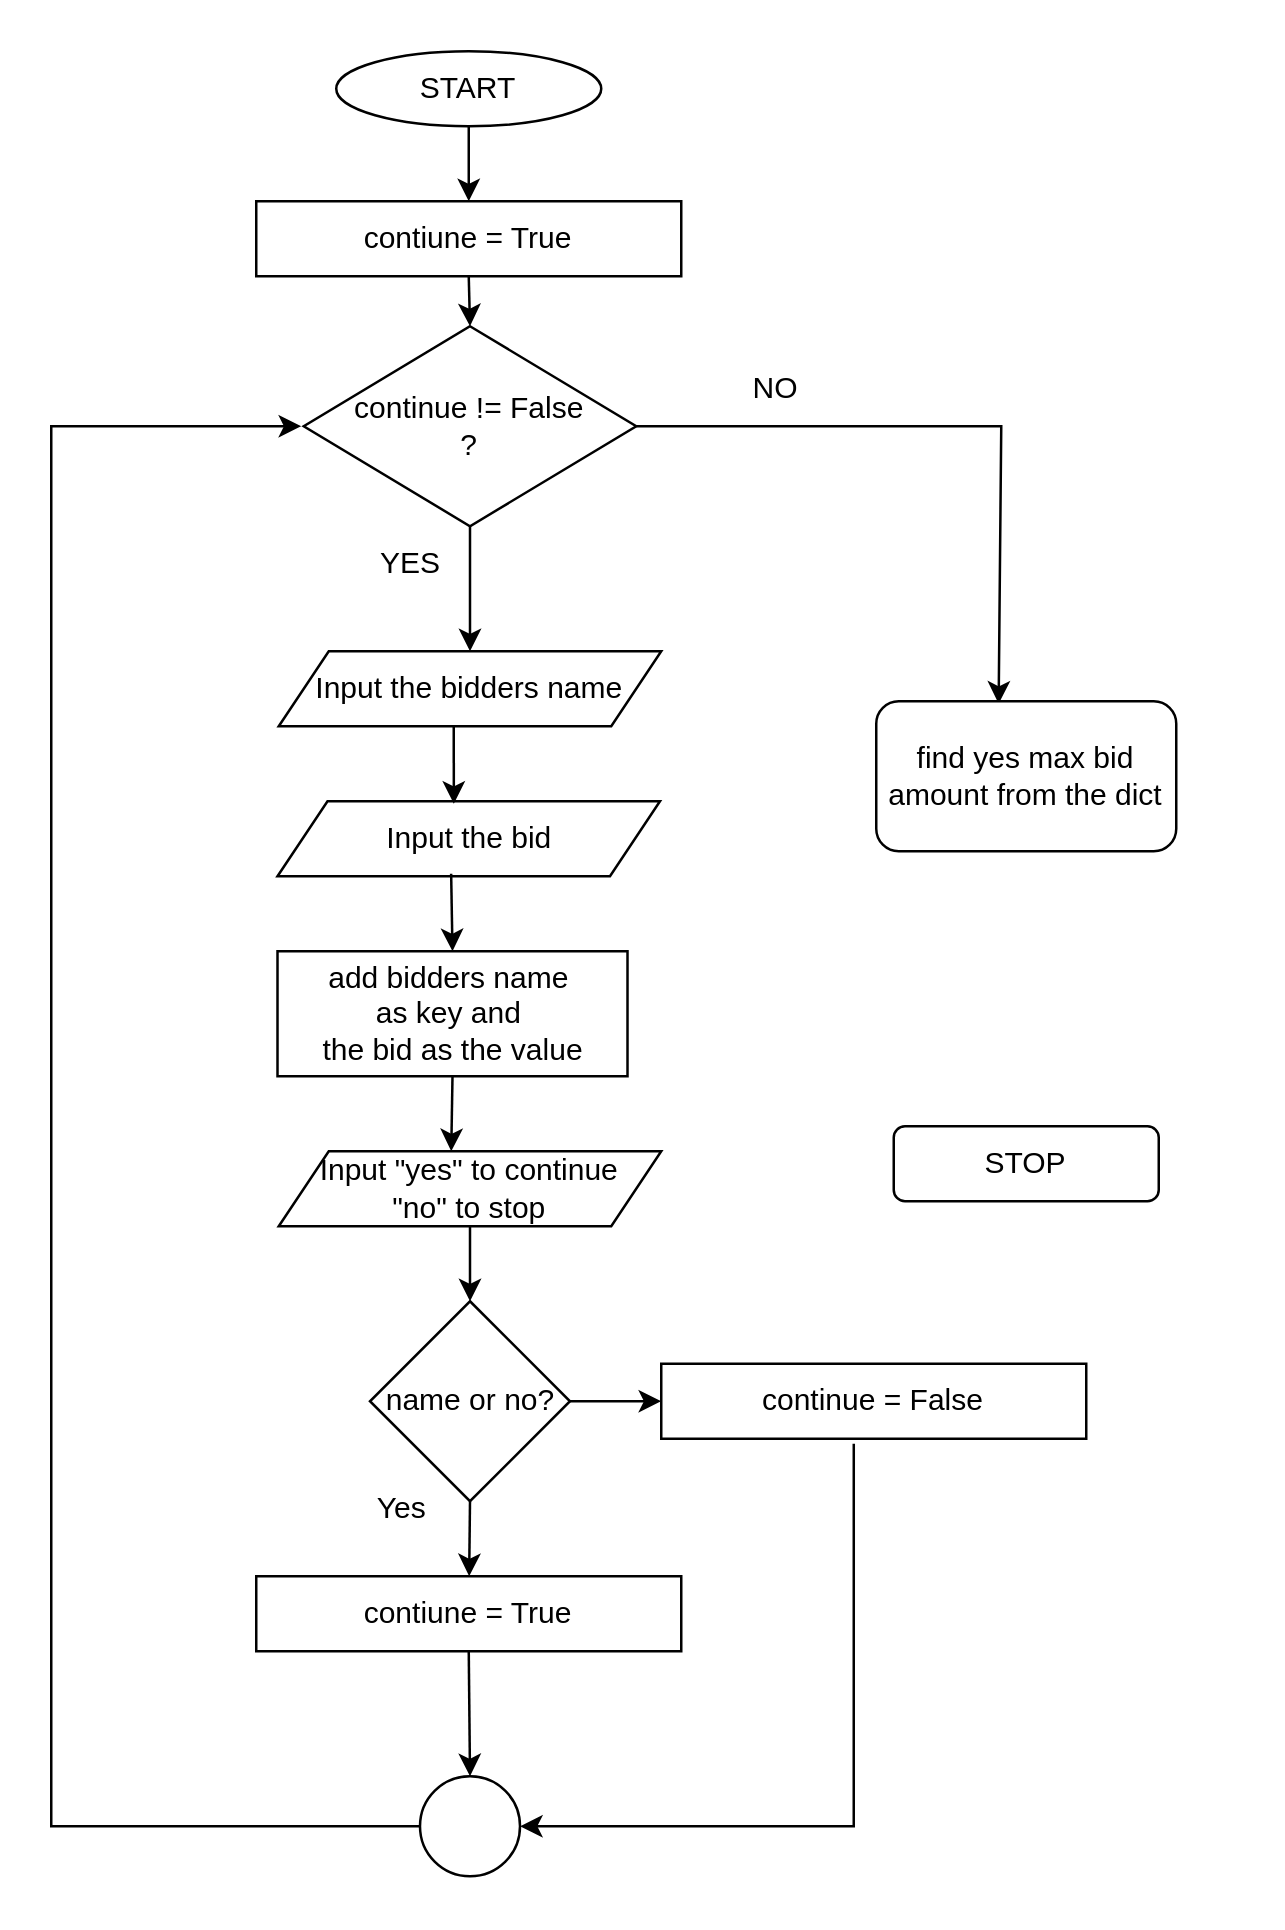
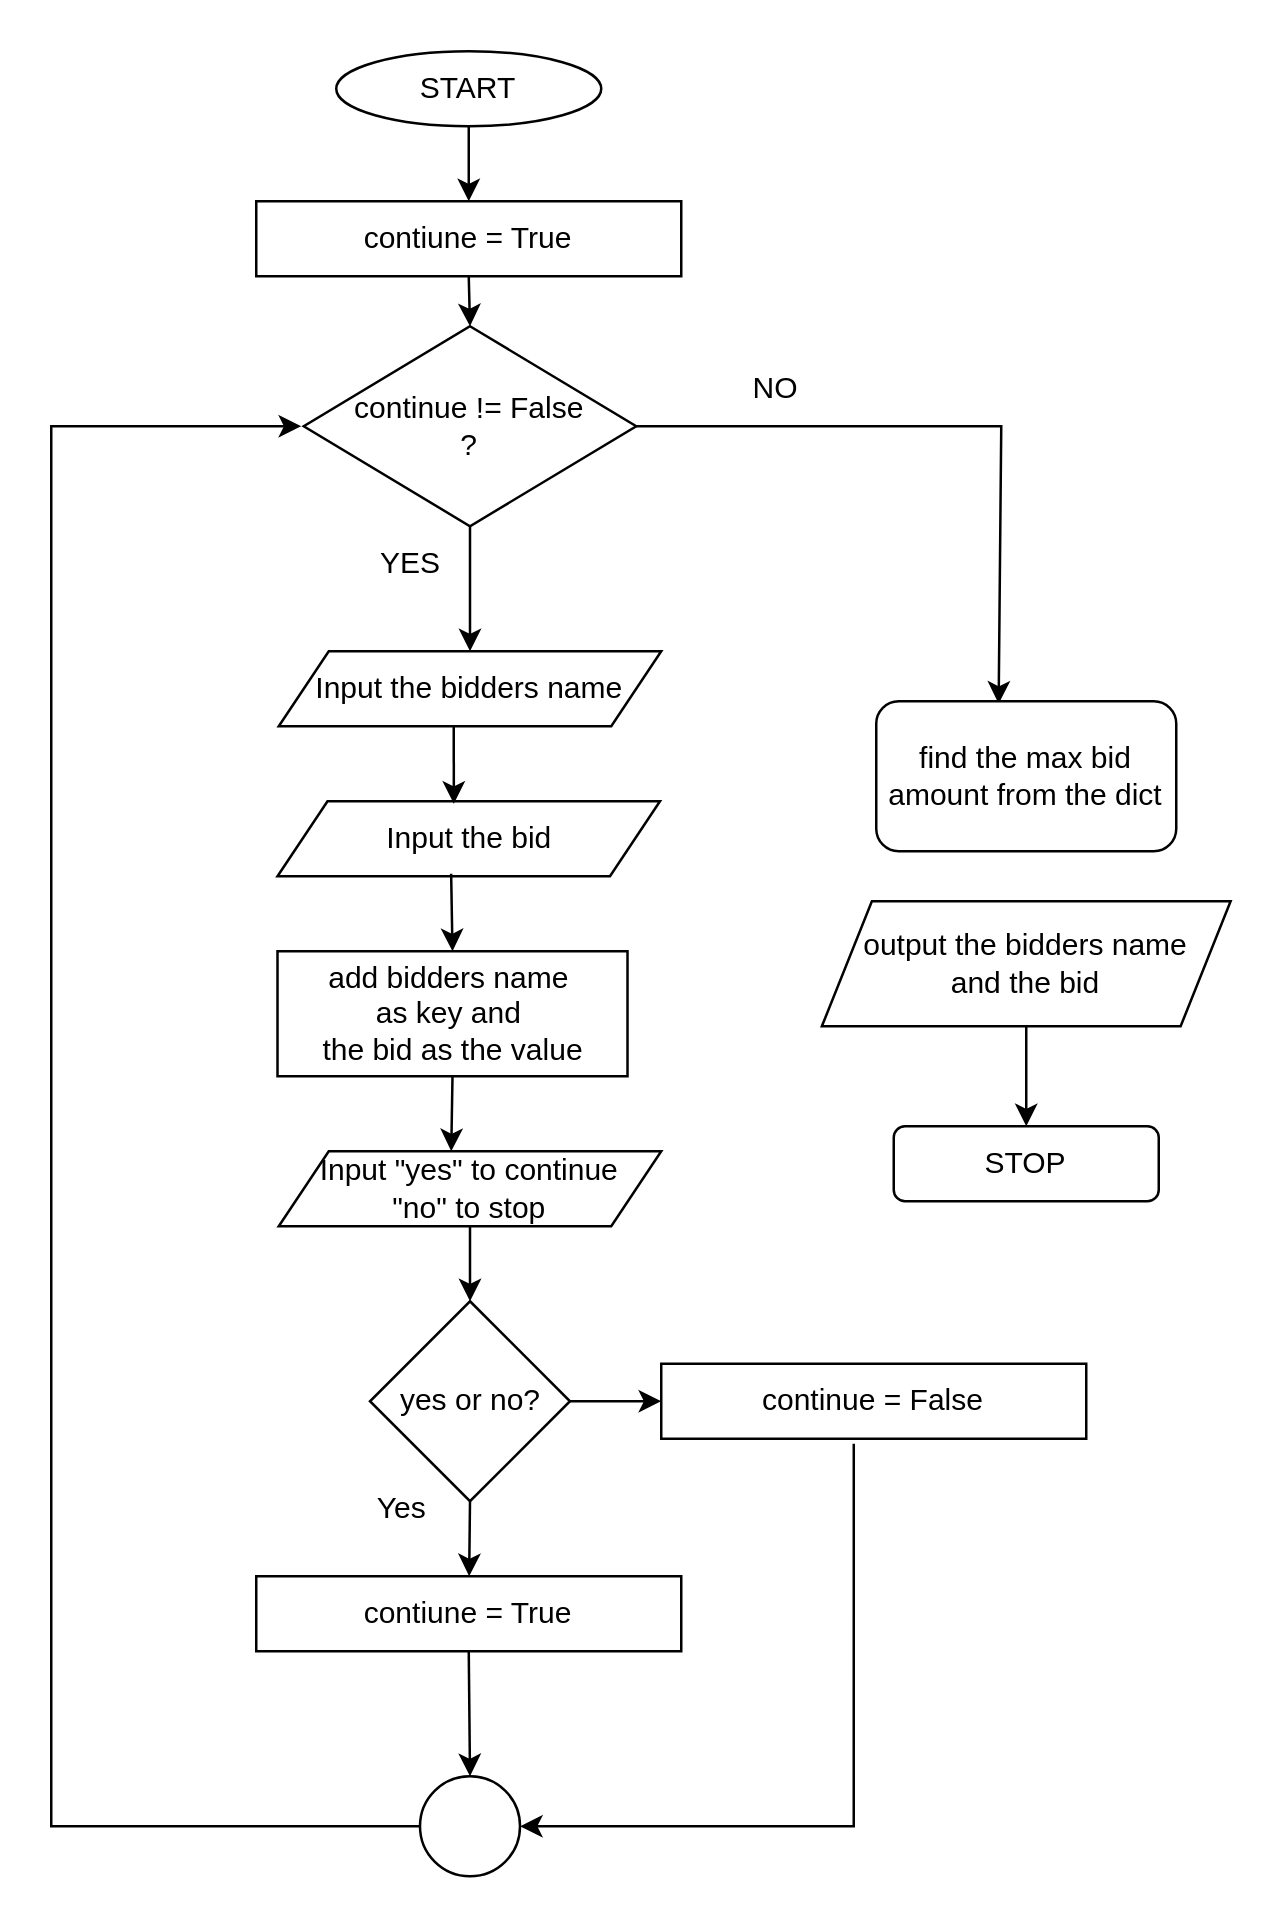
node "find yes max bid amount from the dict": label "find yes max bid amount from the dict" -> "find the max bid amount from the dict"
node "output the bidders name and the bid": added
edge "output the bidders name and the bid" -> "STOP": added
node "name or no?": label "name or no?" -> "yes or no?"
